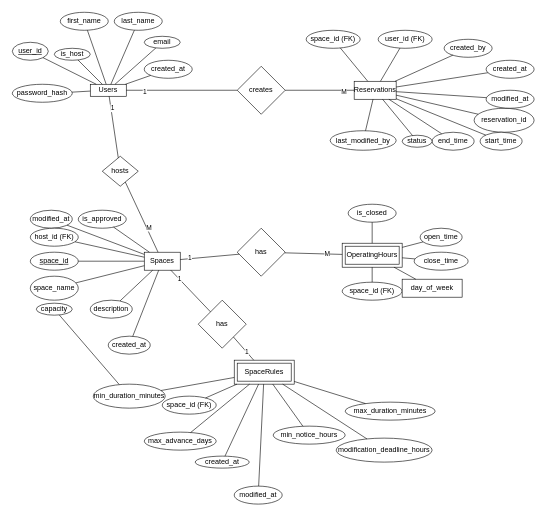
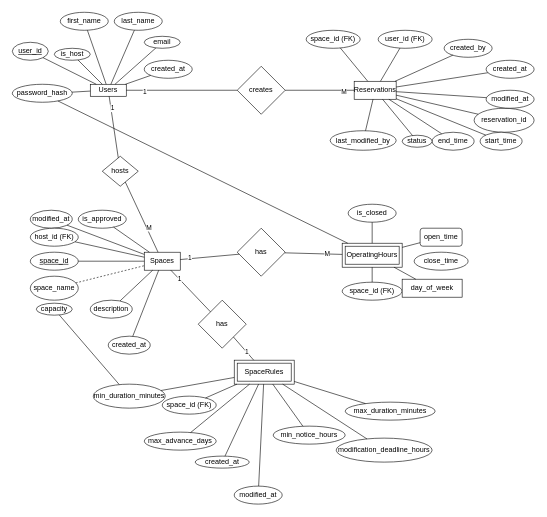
node "open_time": shape ellipse -> rounded rectangle
edge "OperatingHours" -- "close_time": now "OperatingHours" -- "password_hash"
edge "Spaces" -- "space_name": style solid -> dashed
